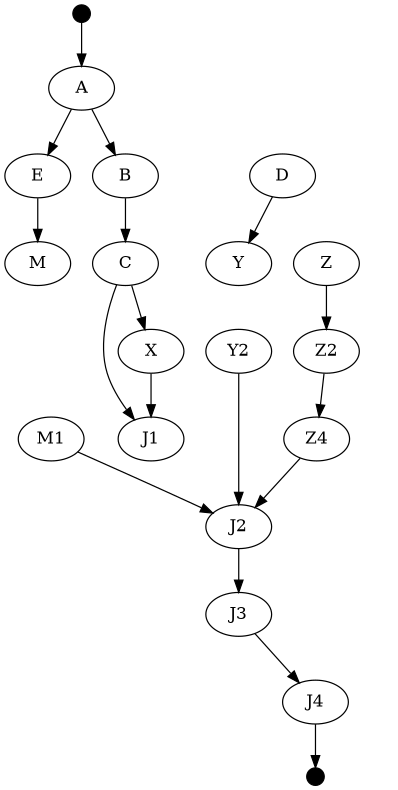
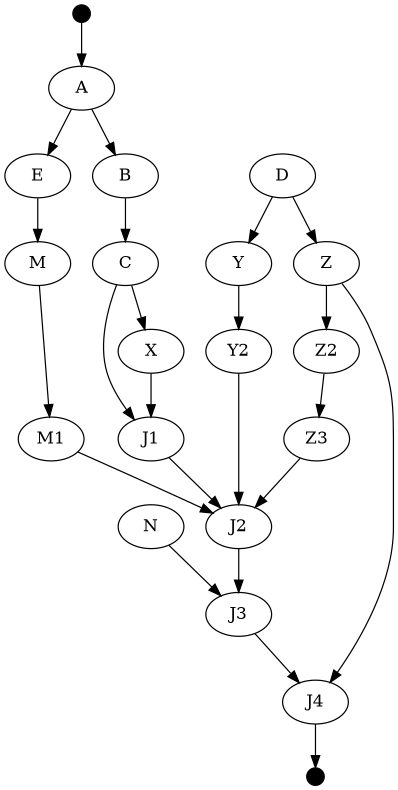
edge "D" -> "Z": added
edge "Y" -> "Y2": added
edge "M" -> "M1": added
node "Z4": label "Z4" -> "Z3"
edge "J1" -> "J2": added
edge "Z" -> "J4": added
node "N": added
